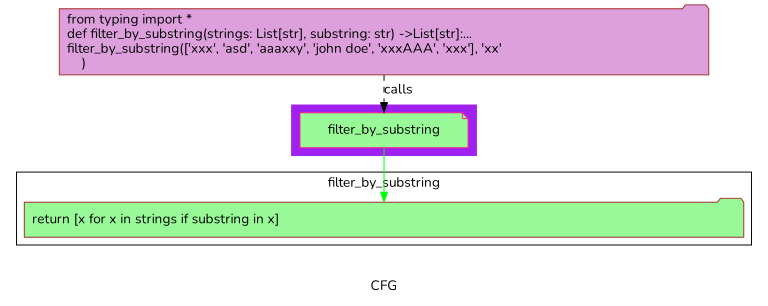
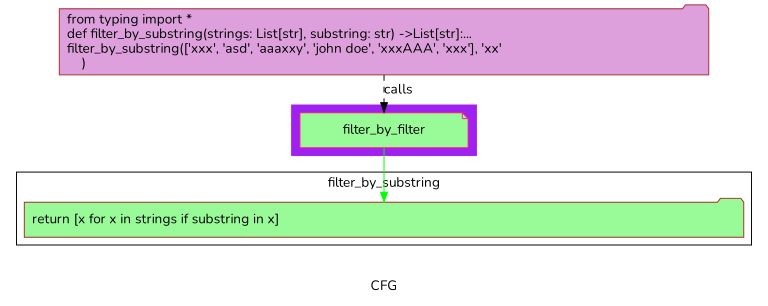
node "filter_by_substring": label "filter_by_substring" -> "filter_by_filter"
